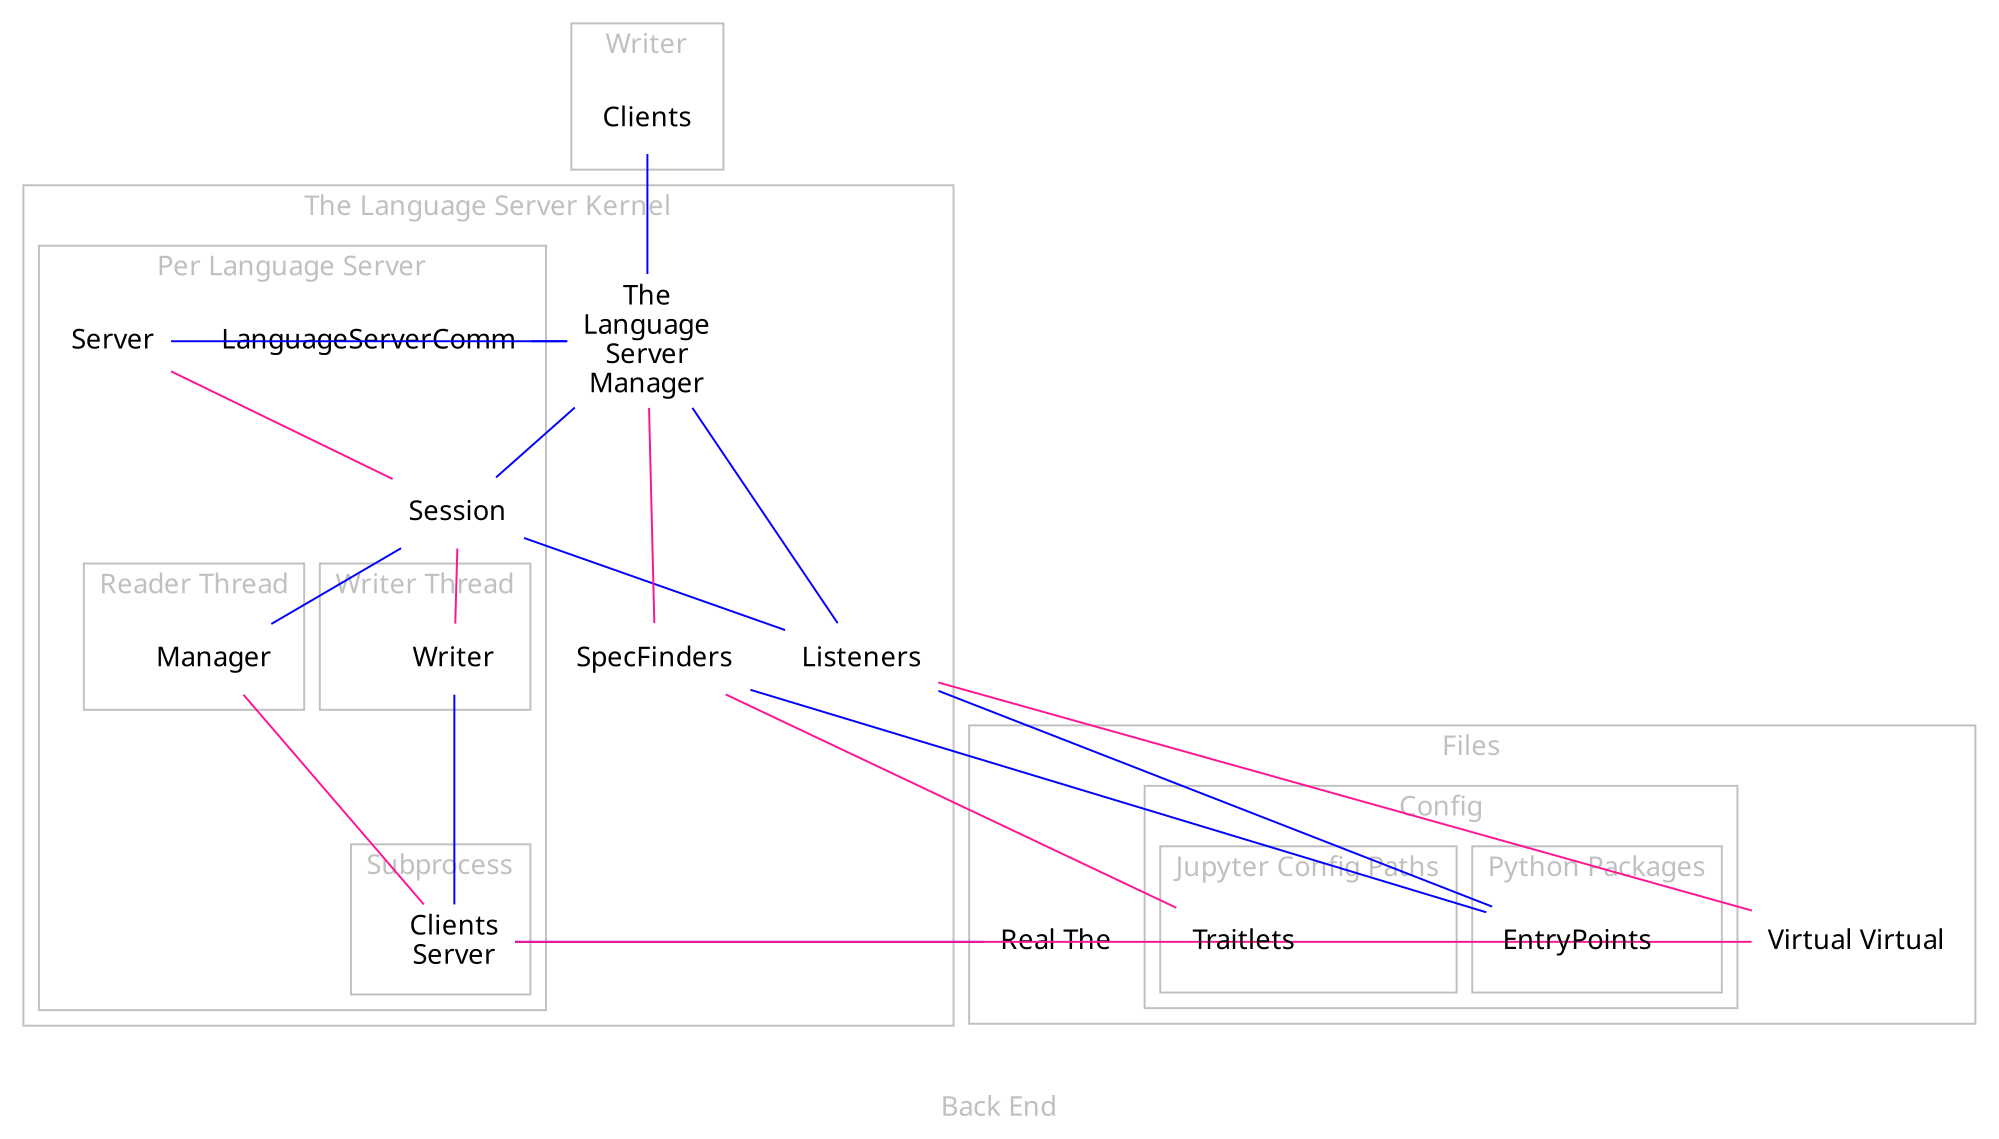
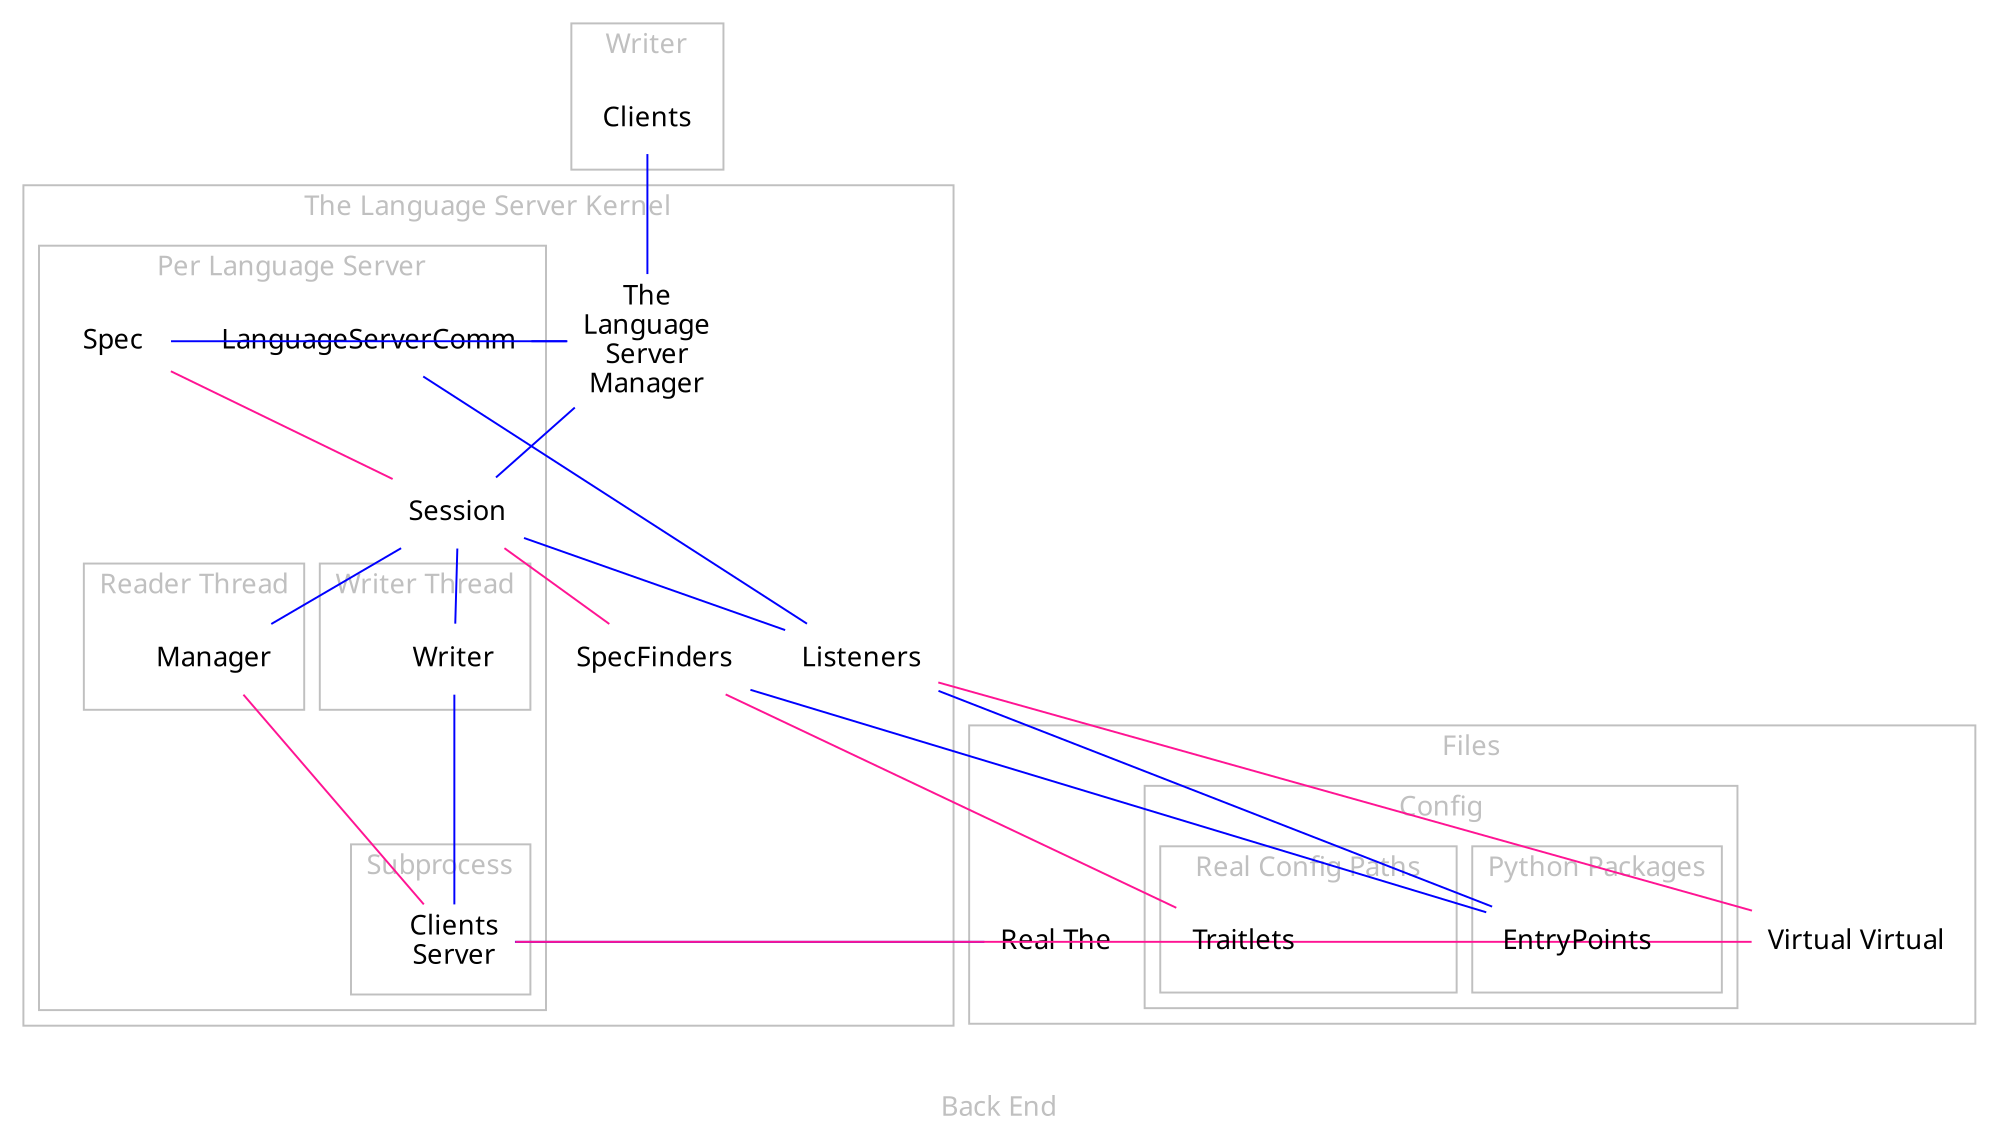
node "Server": label "Server" -> "Spec"
edge "The Language Server Manager" -- "SpecFinders": now "Session" -- "SpecFinders"
edge "The Language Server Manager" -- "Listeners": now "LanguageServerComm" -- "Listeners"
edge "Session" -- "Writer": color deeppink -> blue
cluster "Jupyter Config Paths": label "Jupyter Config Paths" -> "Real Config Paths"
